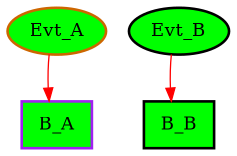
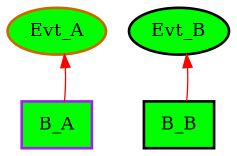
edge "Evt_A" -> "B_A": reversed
edge "Evt_B" -> "B_B": reversed
